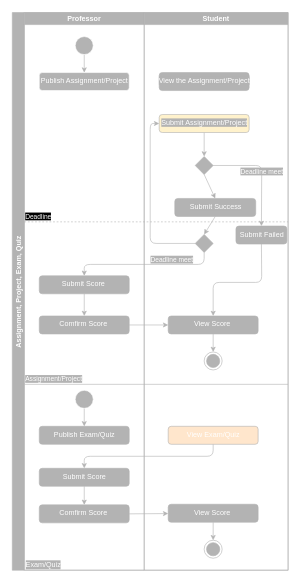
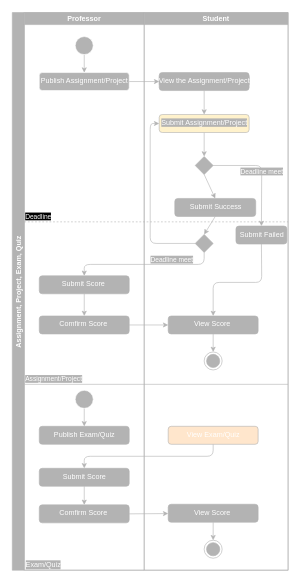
edge "Publish Assignment/Project" -> "View the Assignment/Project": added
edge "View the Assignment/Project" -> "Submit Assignment/Project": added
